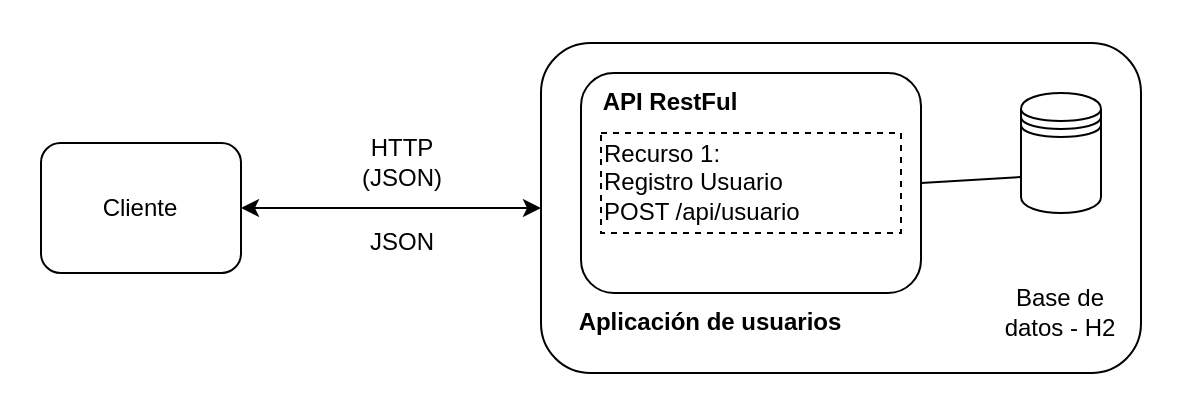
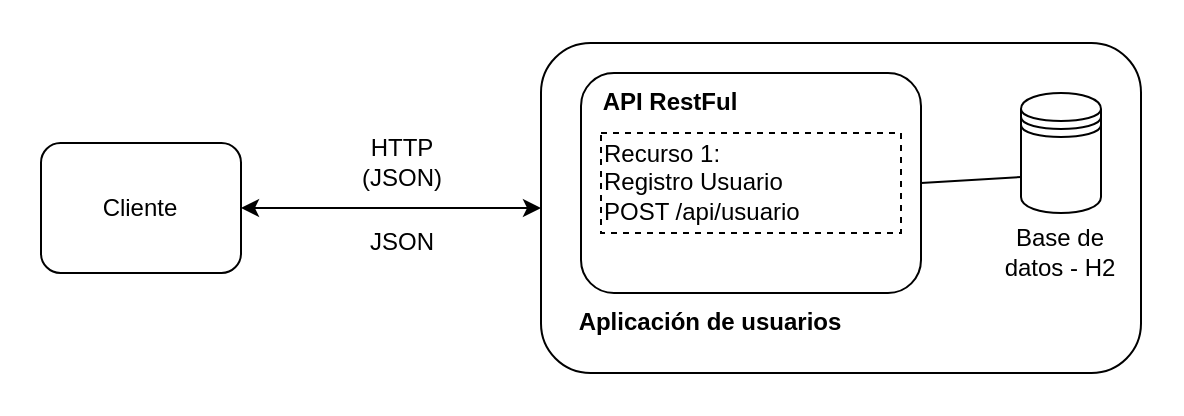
node "Base de datos - H2": moved (1061, 313) -> (1061, 253)
